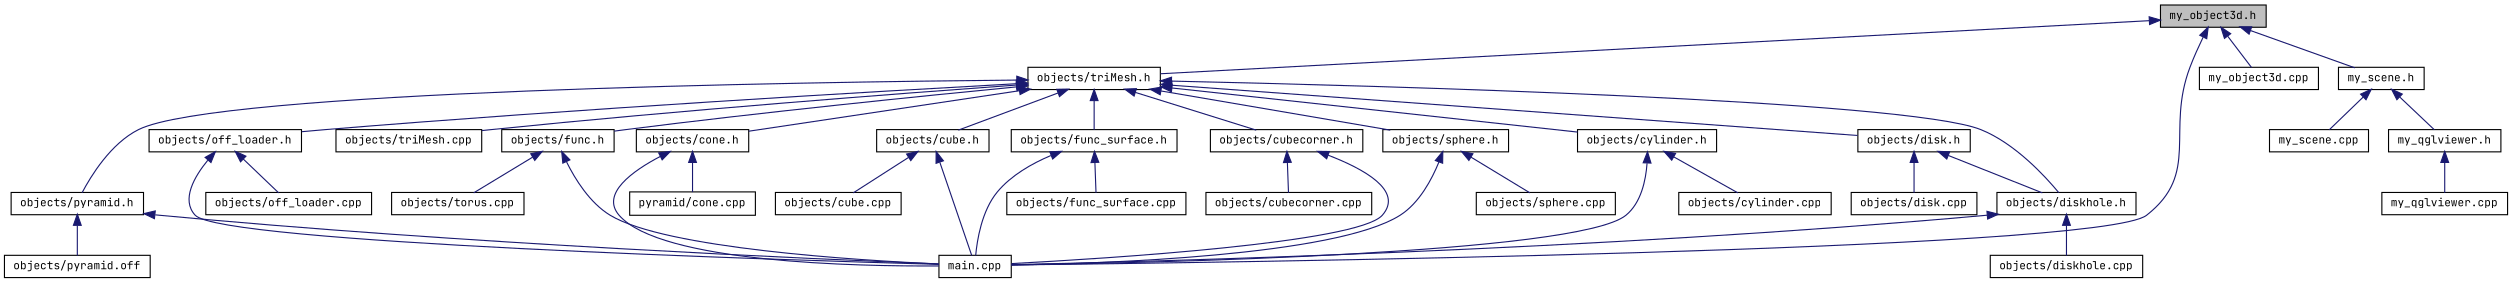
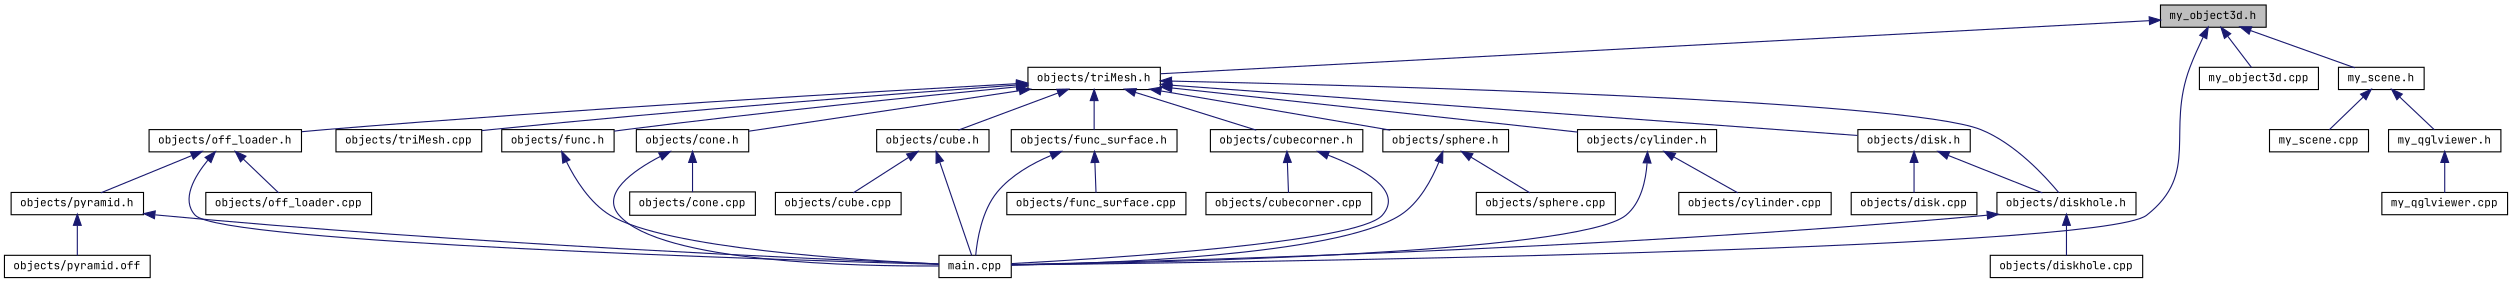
edge "objects/pyramid.h" -> "objects/triMesh.h": now "objects/pyramid.h" -> "objects/off_loader.h"
node "objects/torus.cpp": removed
node "pyramid/cone.cpp": label "pyramid/cone.cpp" -> "objects/cone.cpp"
